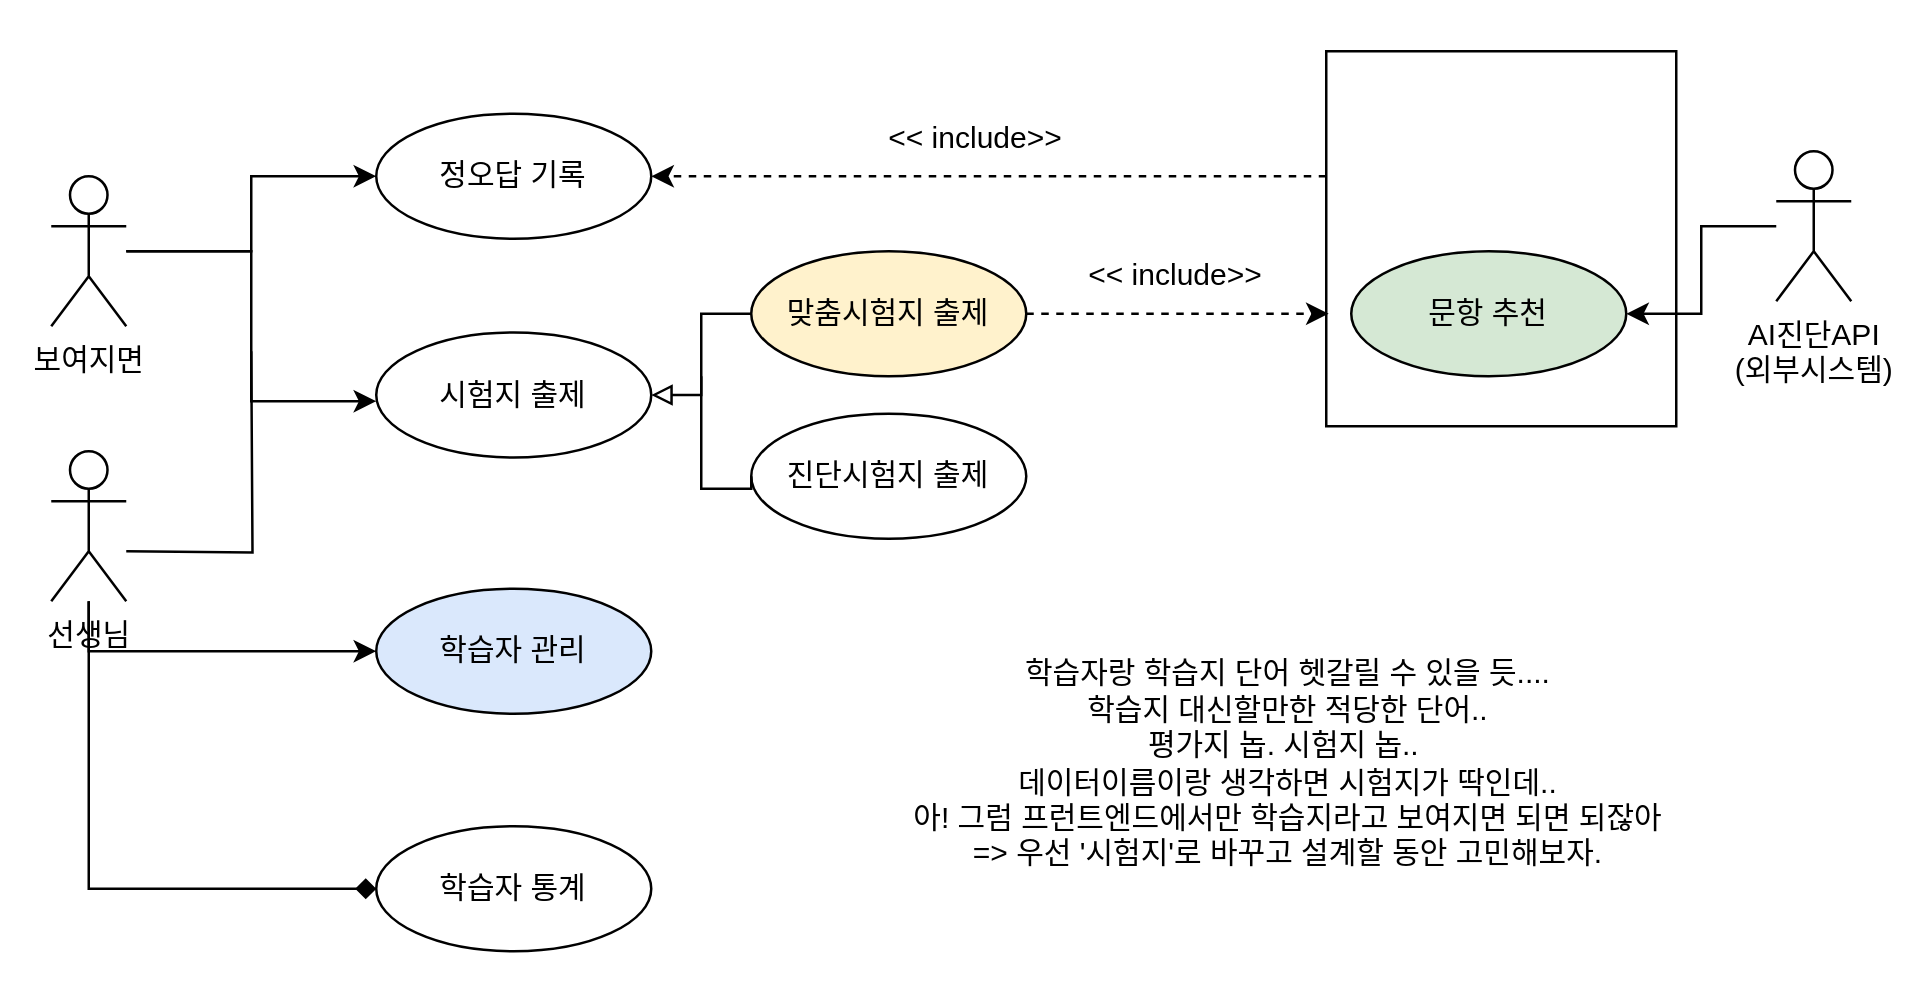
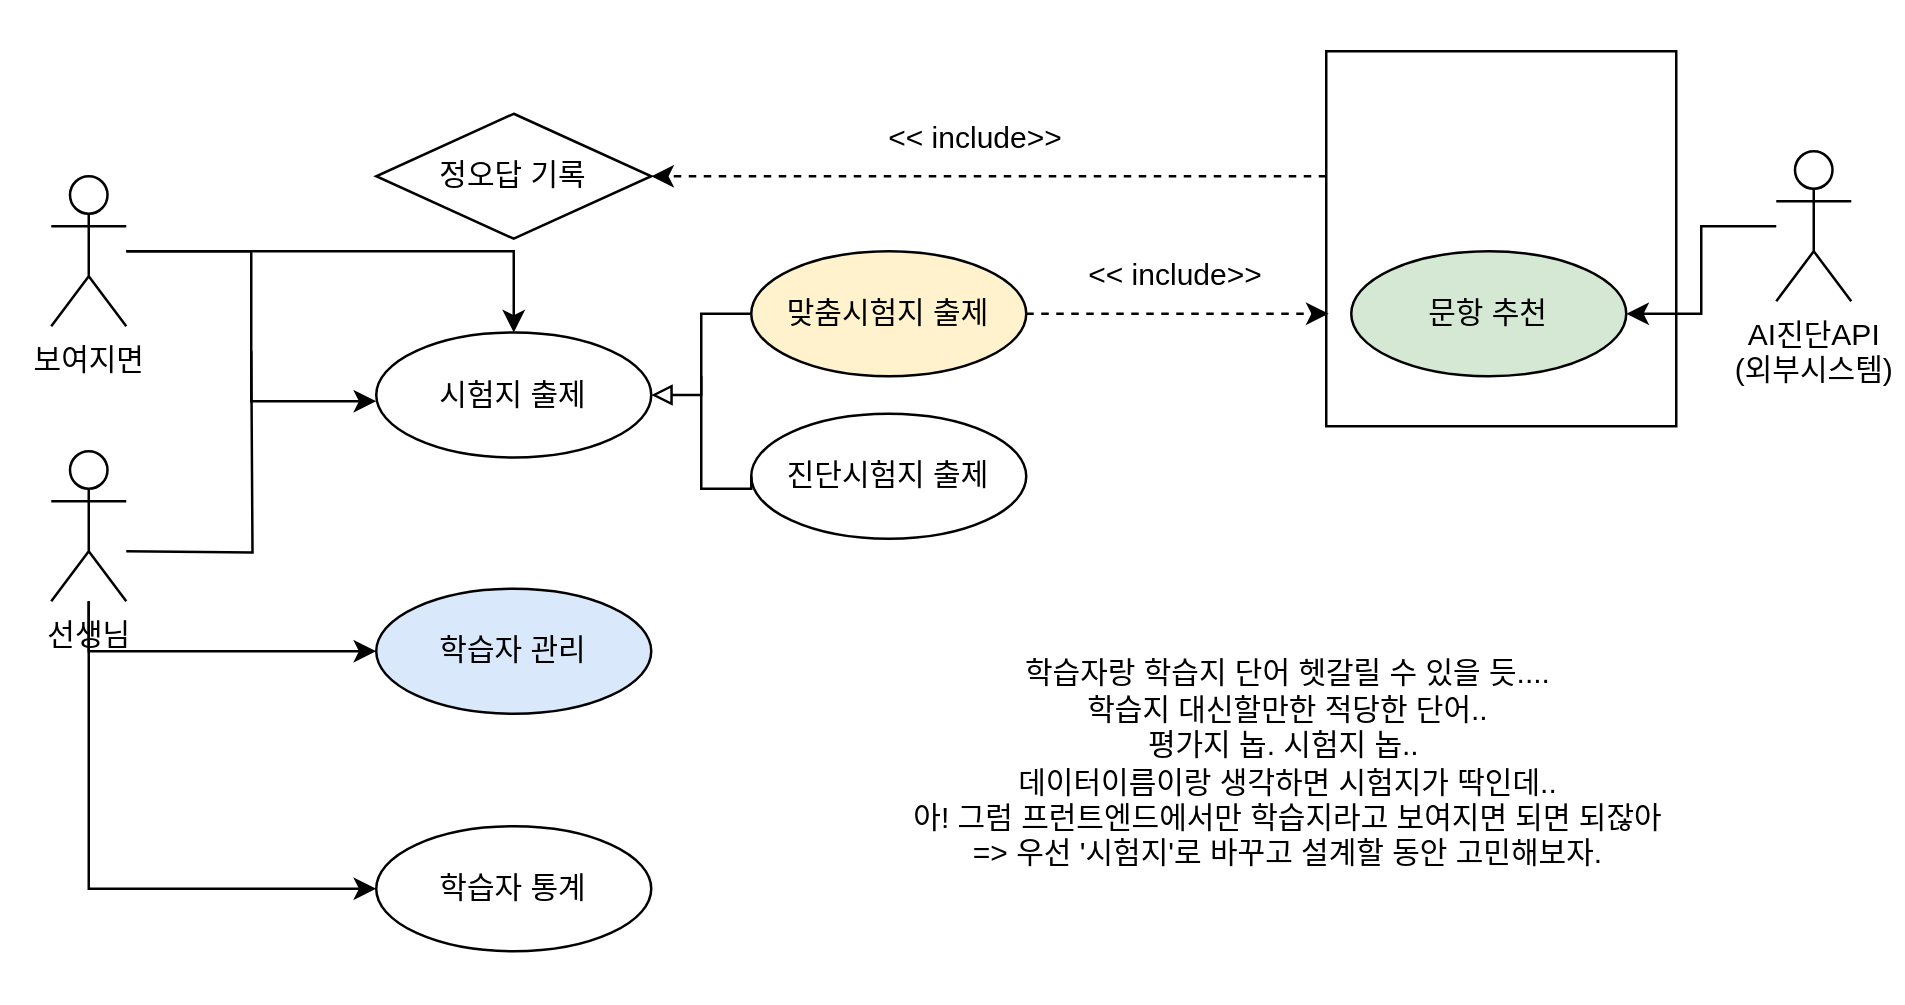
edge "보여지면" -> "정오답 기록": now "보여지면" -> "시험지 출제"
node "정오답 기록": shape ellipse -> diamond
edge "선생님" -> "학습자 통계": arrowhead diamond -> classic
